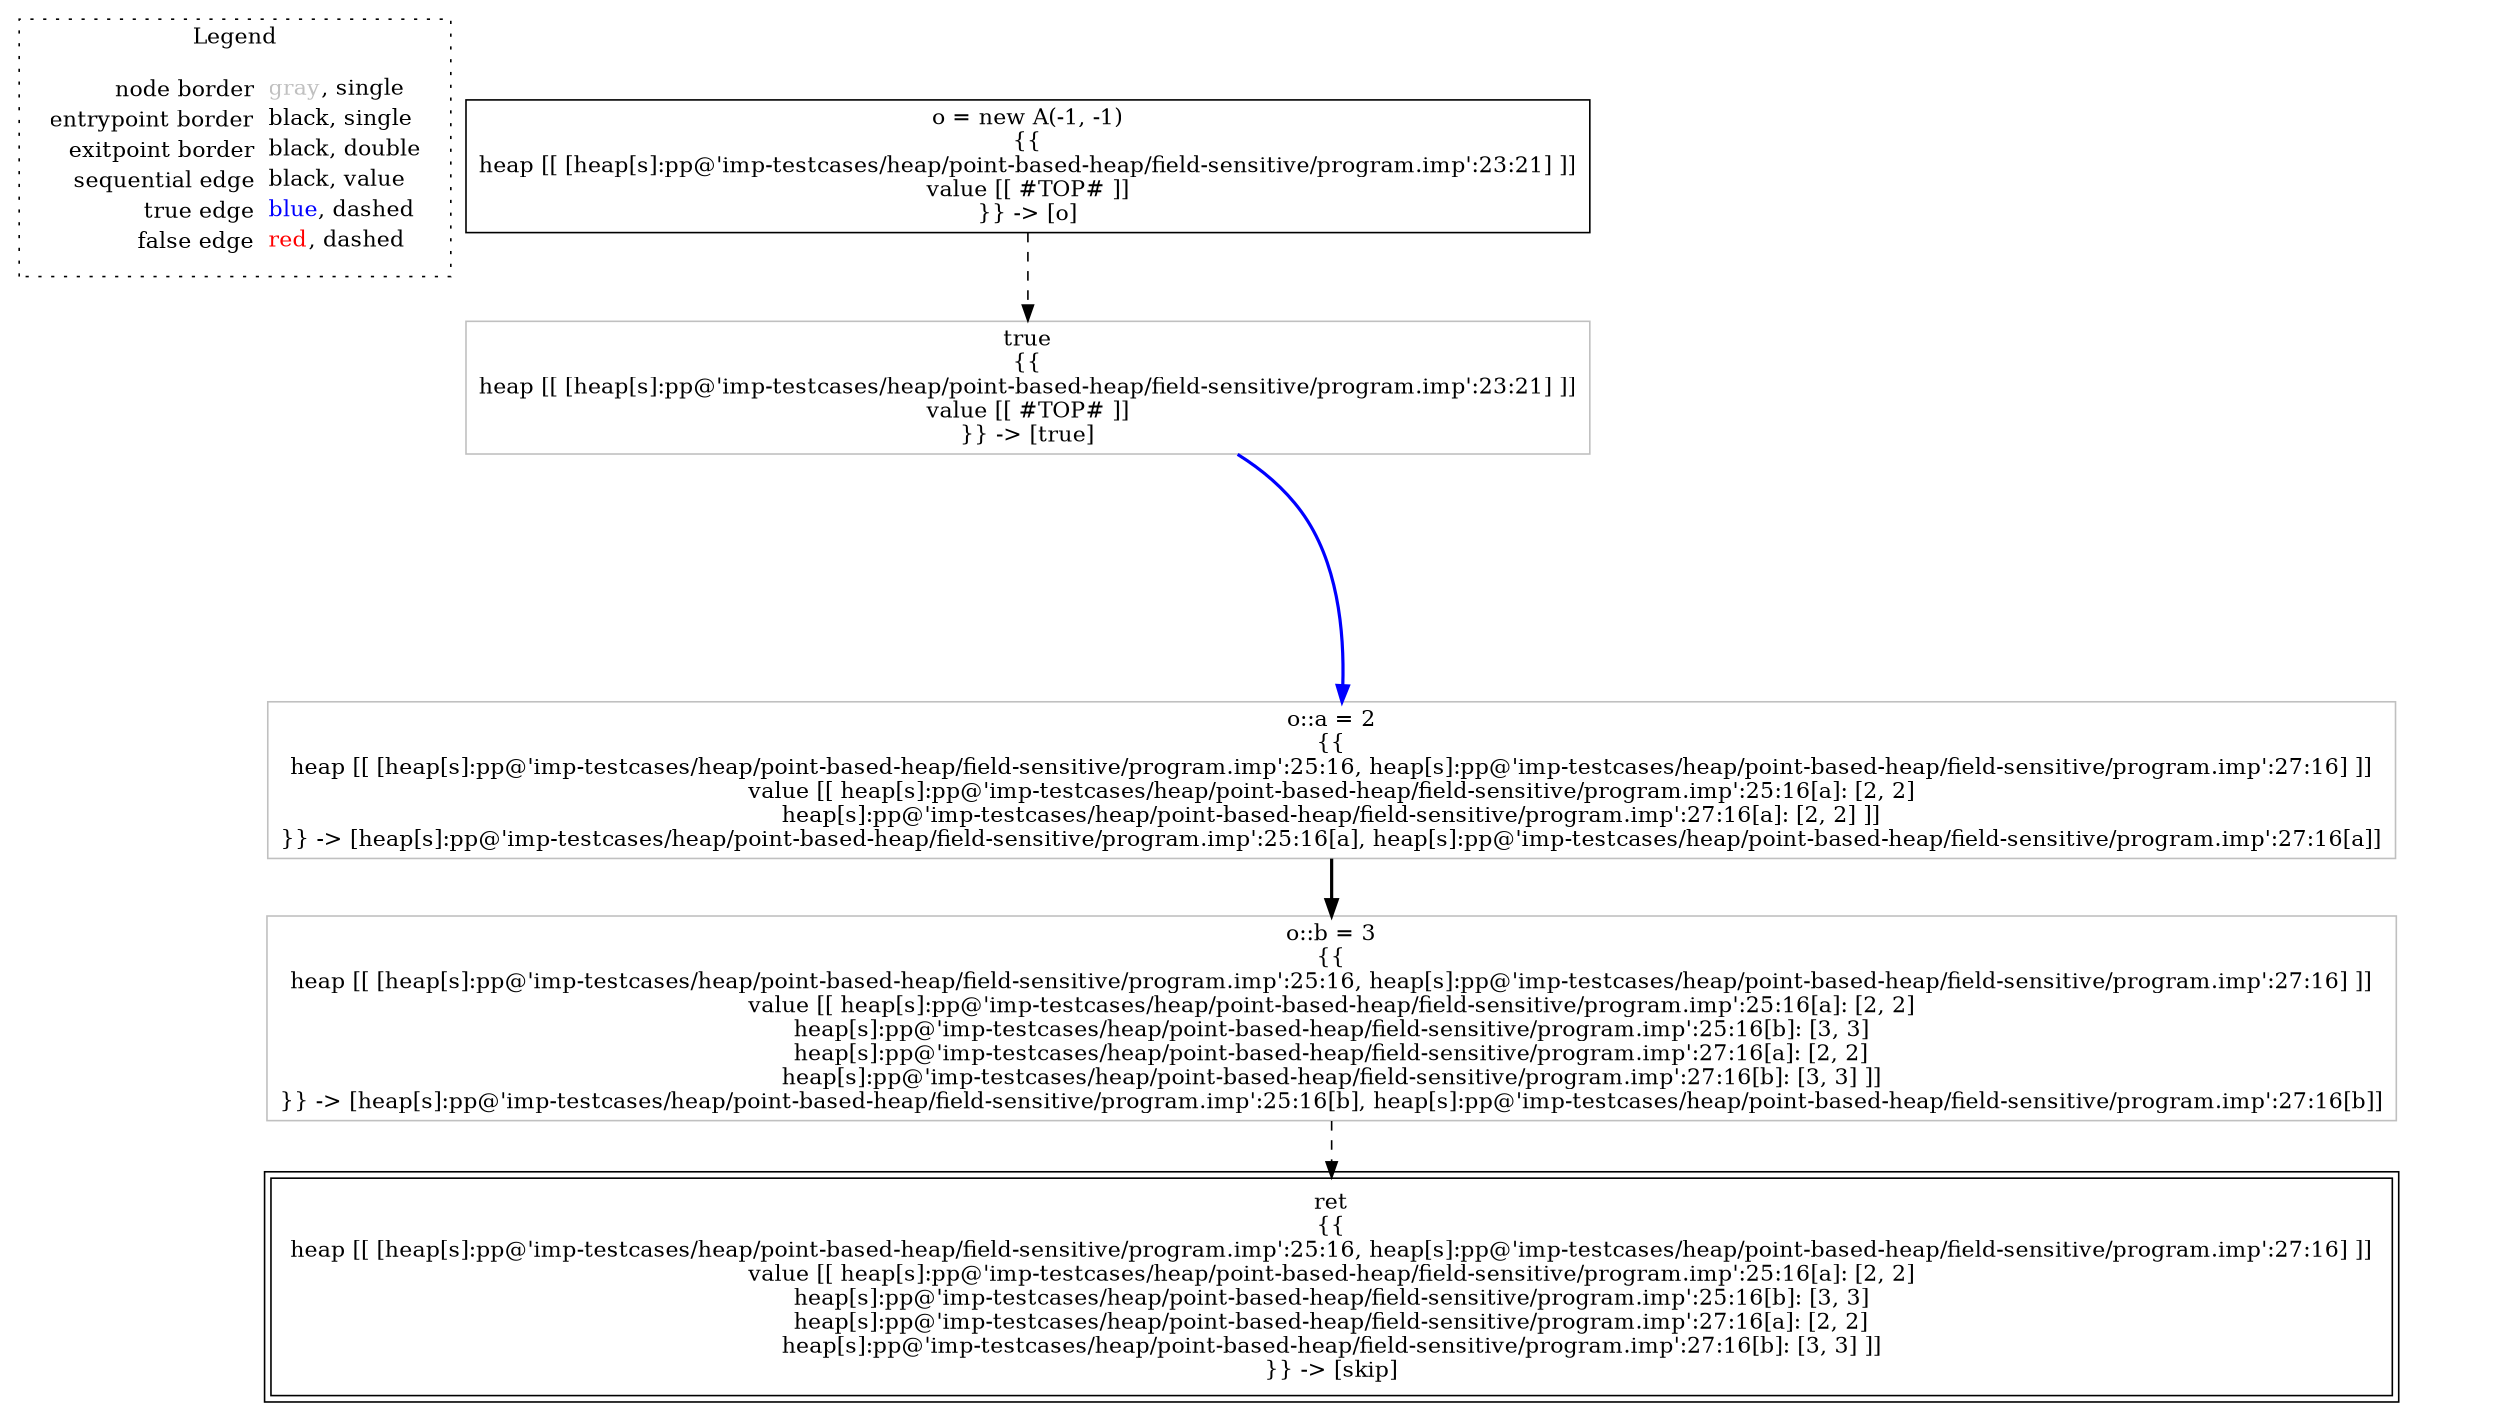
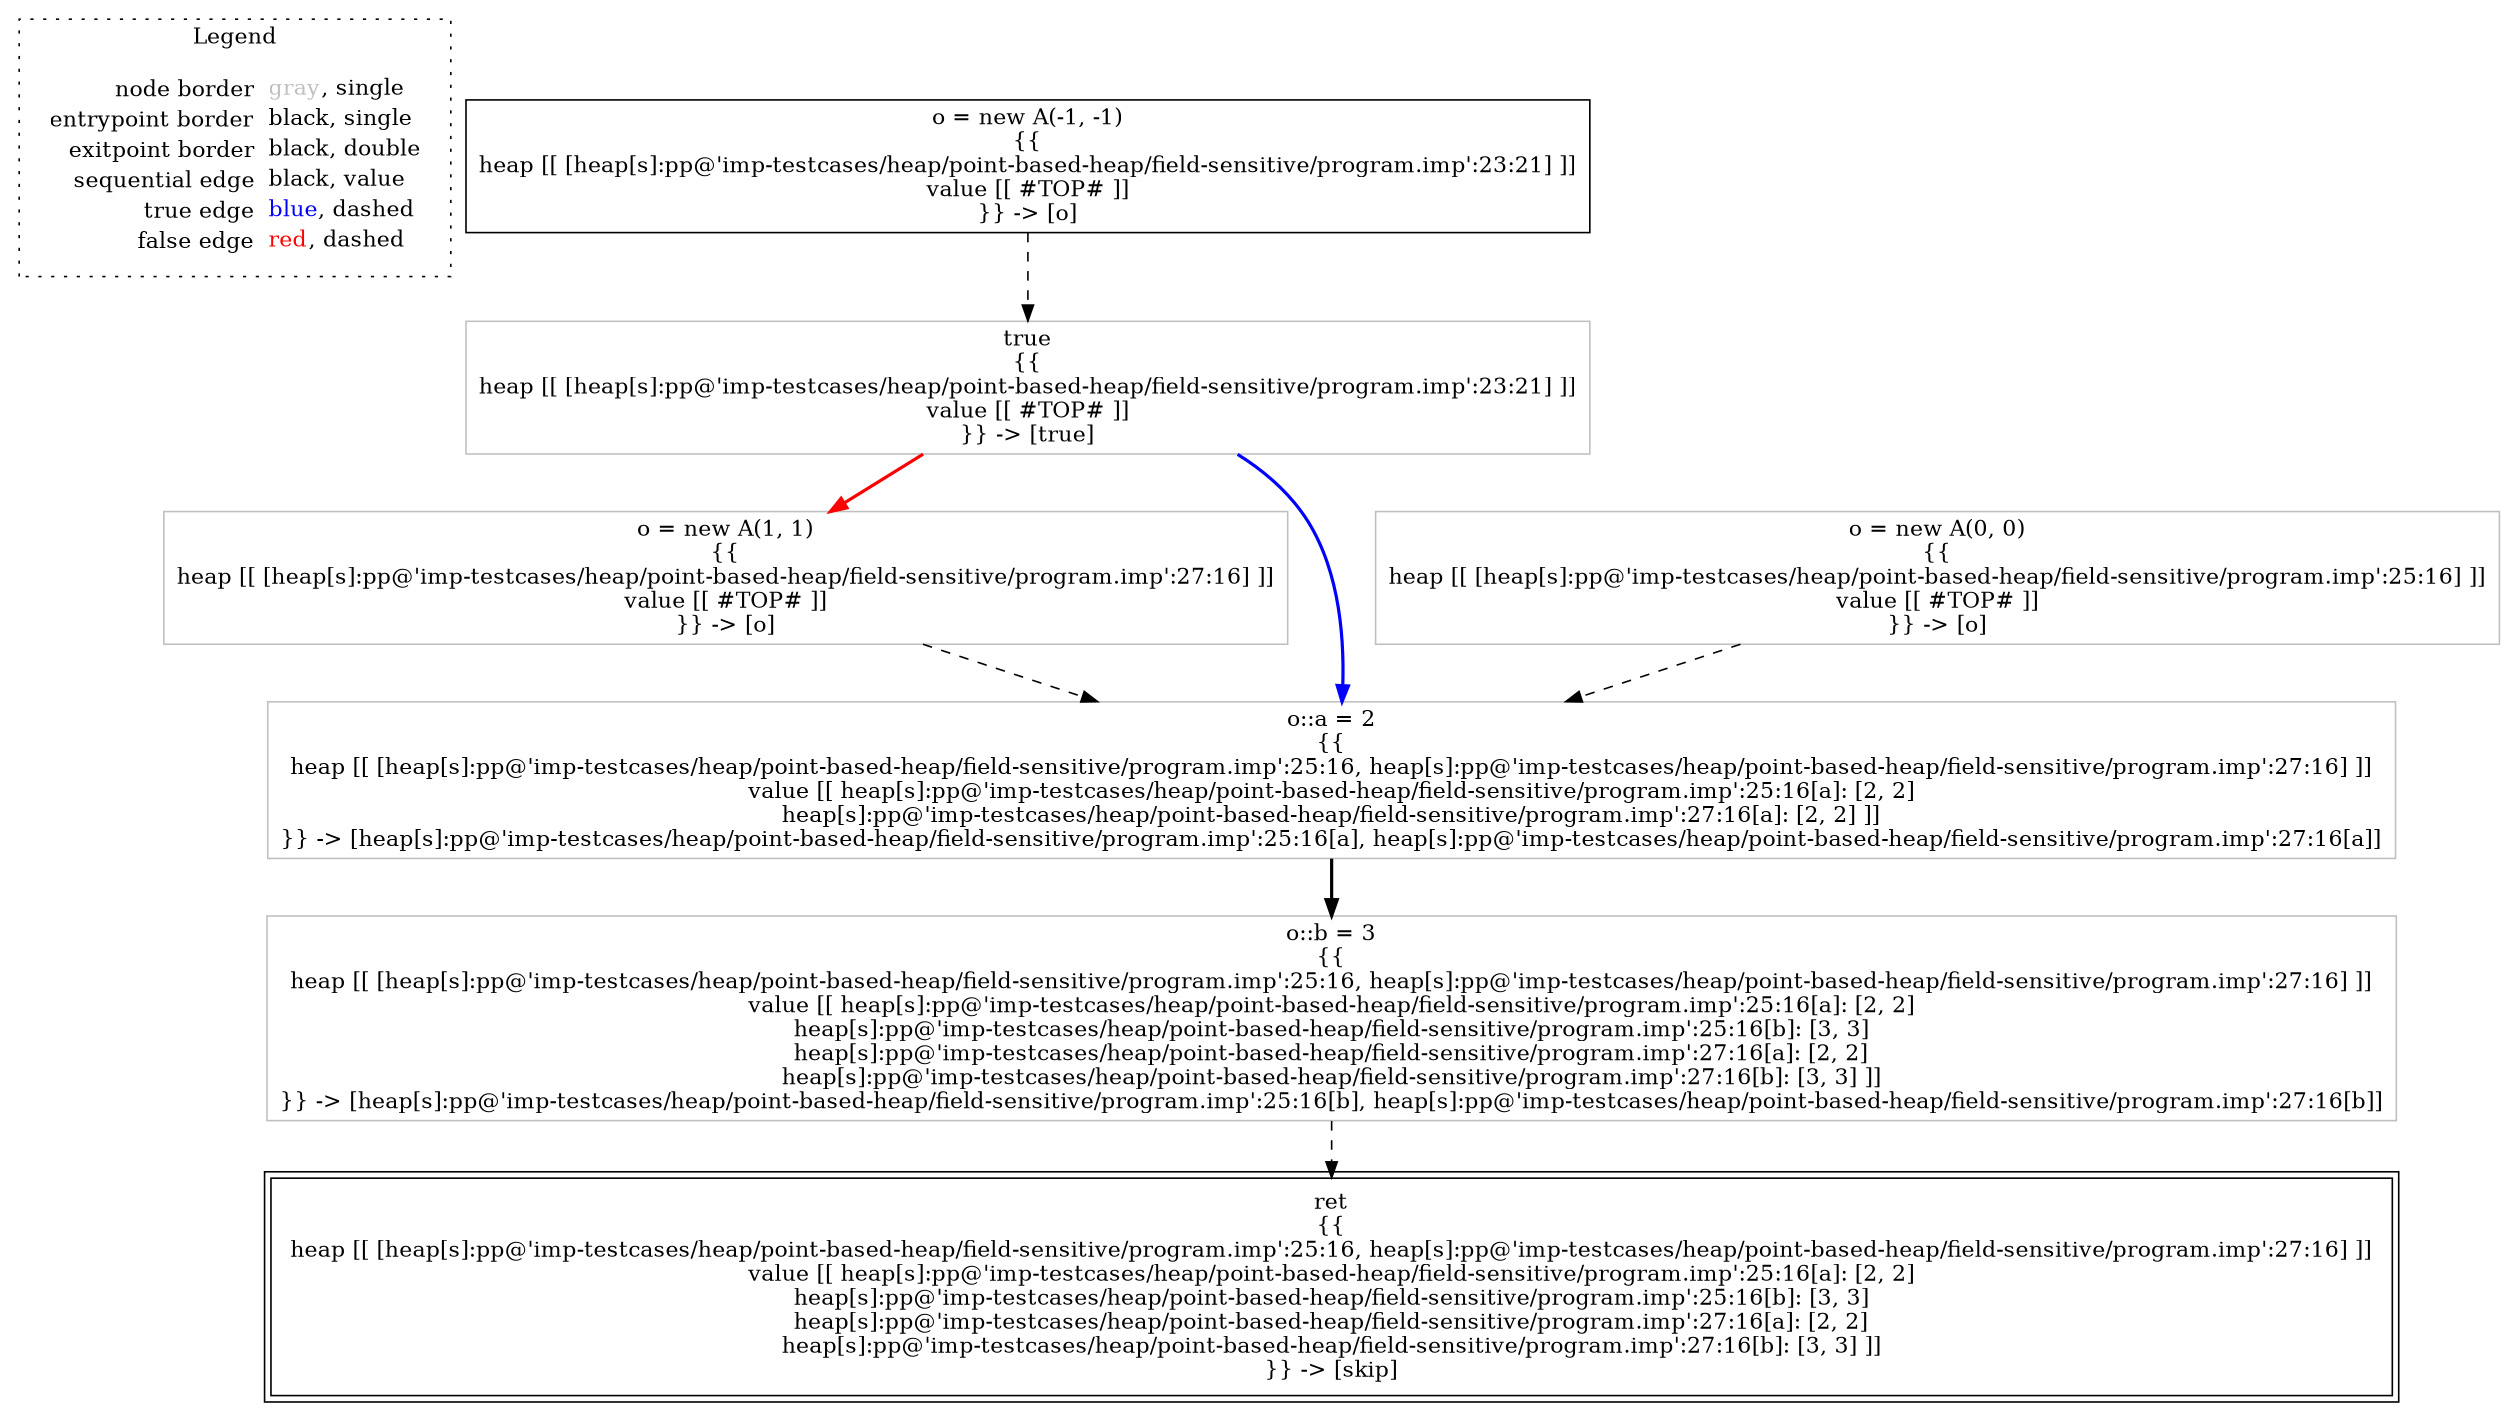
node "o = new A(1, 1)": added
node "o = new A(0, 0)": added
